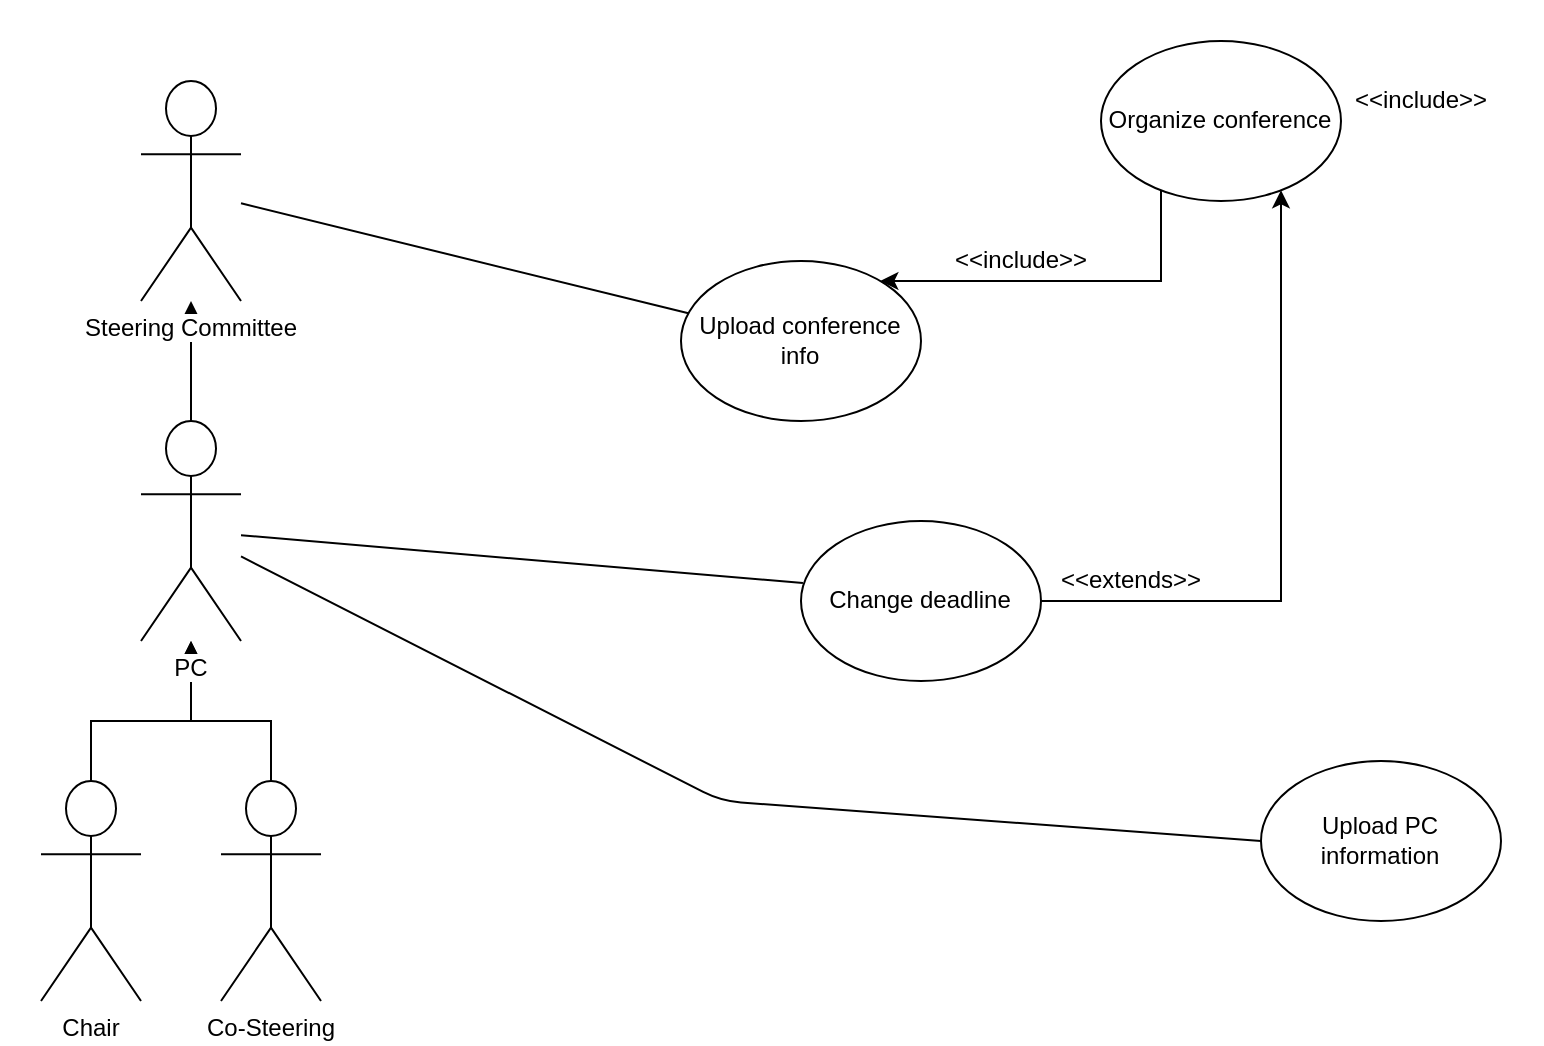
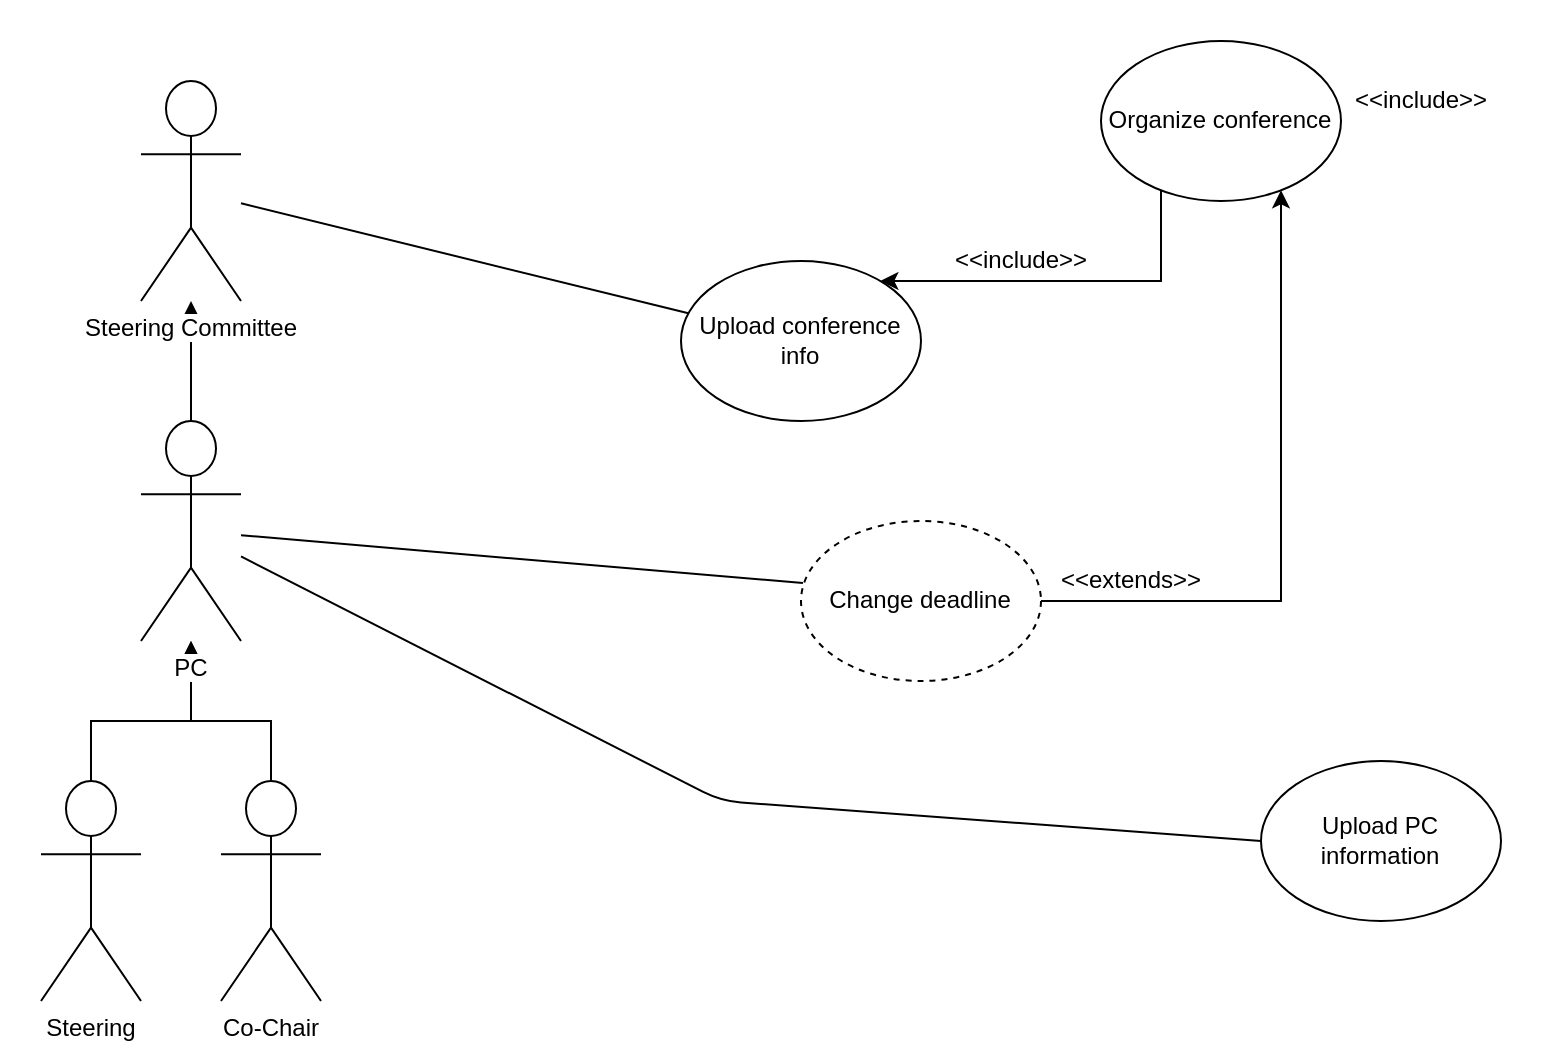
node "Change deadline": style solid -> dashed
node "Chair": label "Chair" -> "Steering"
node "Co-Steering": label "Co-Steering" -> "Co-Chair"
